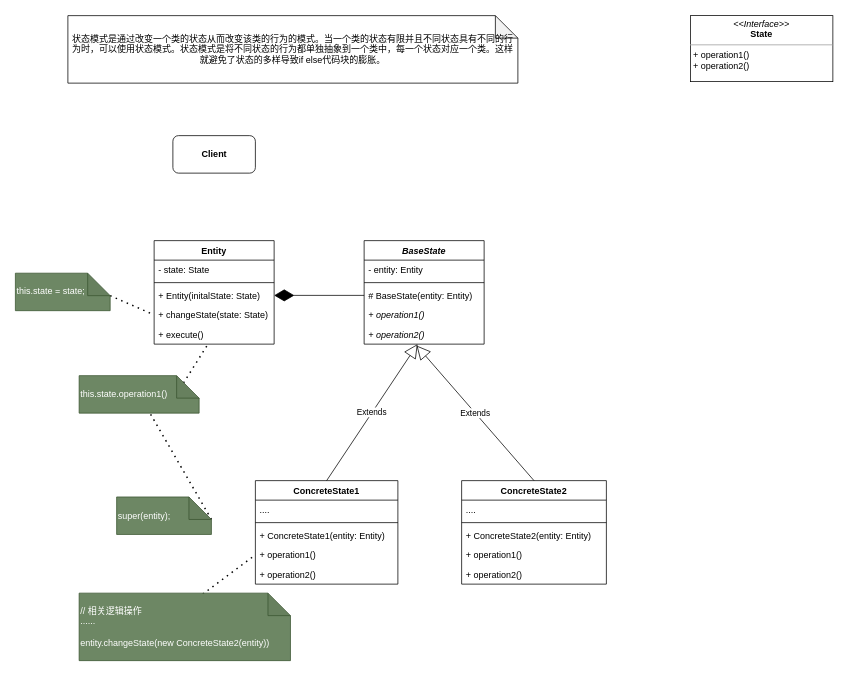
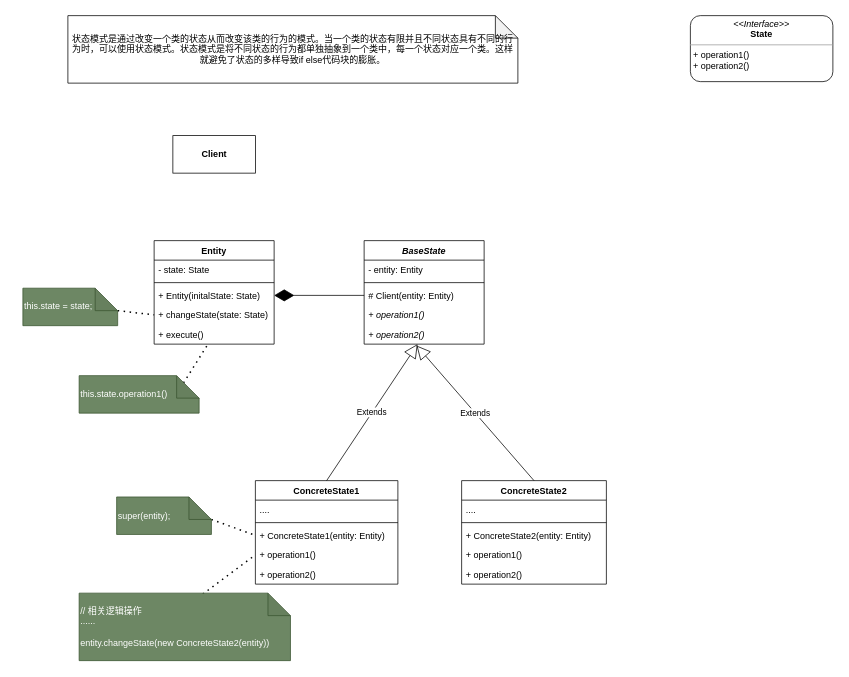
node "<<Interface>> State + operation1() + operation2()": shape rectangle -> rounded rectangle
node "Client": shape rounded rectangle -> rectangle
node "this.state = state;": moved (63, 292) -> (70, 307)
node "# BaseState(entity: Entity)": label "# BaseState(entity: Entity)" -> "# Client(entity: Entity)"
edge "this.state.operation1()" -- "super(entity);": now "+ ConcreteState1(entity: Entity)" -- "super(entity);"
